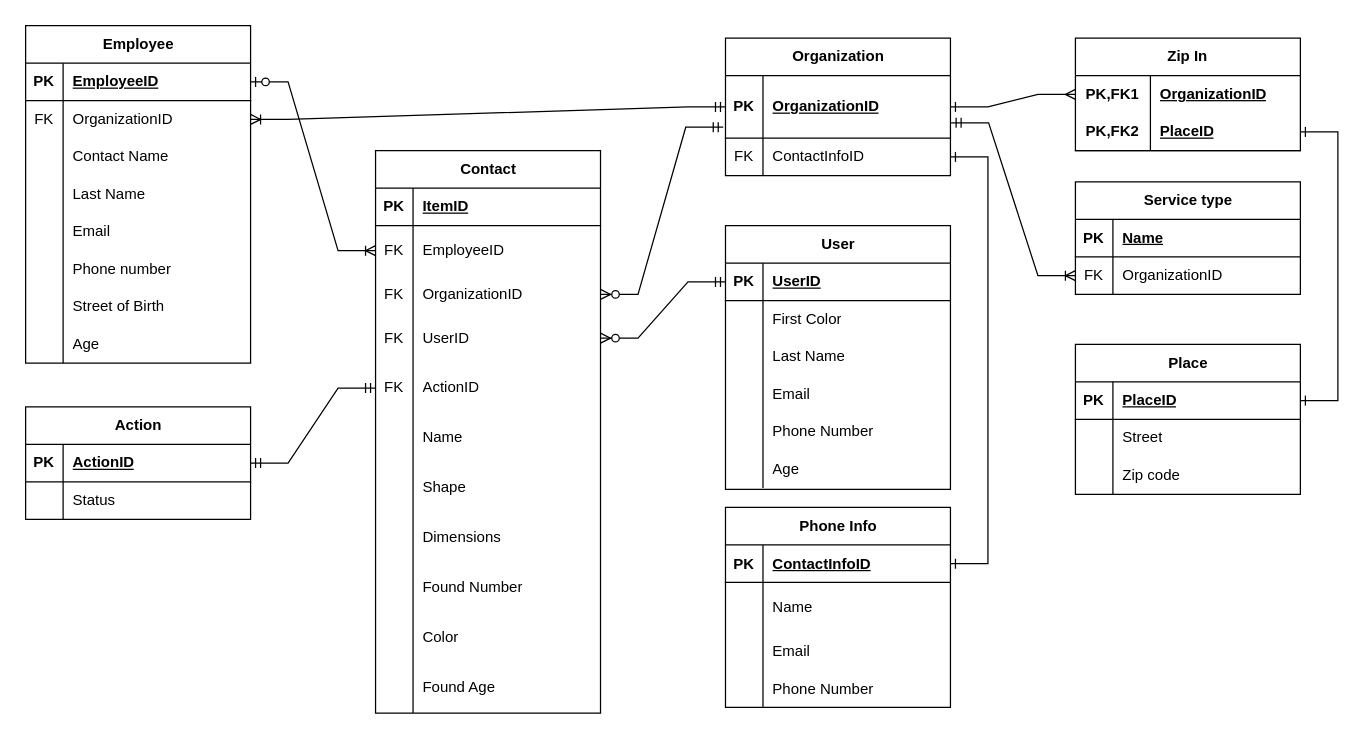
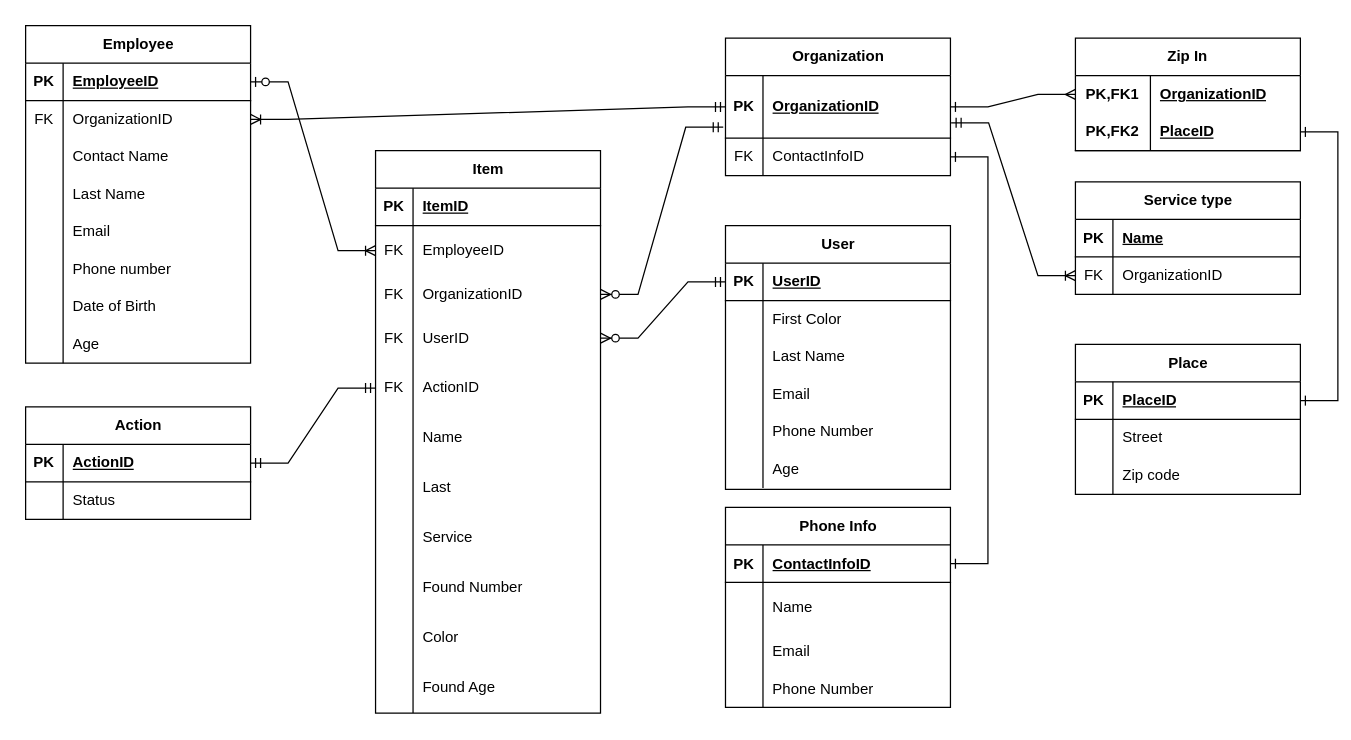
node "Contact": label "Contact" -> "Item"
node "Street of Birth": label "Street of Birth" -> "Date of Birth"
node "Shape": label "Shape" -> "Last"
node "Dimensions": label "Dimensions" -> "Service"
